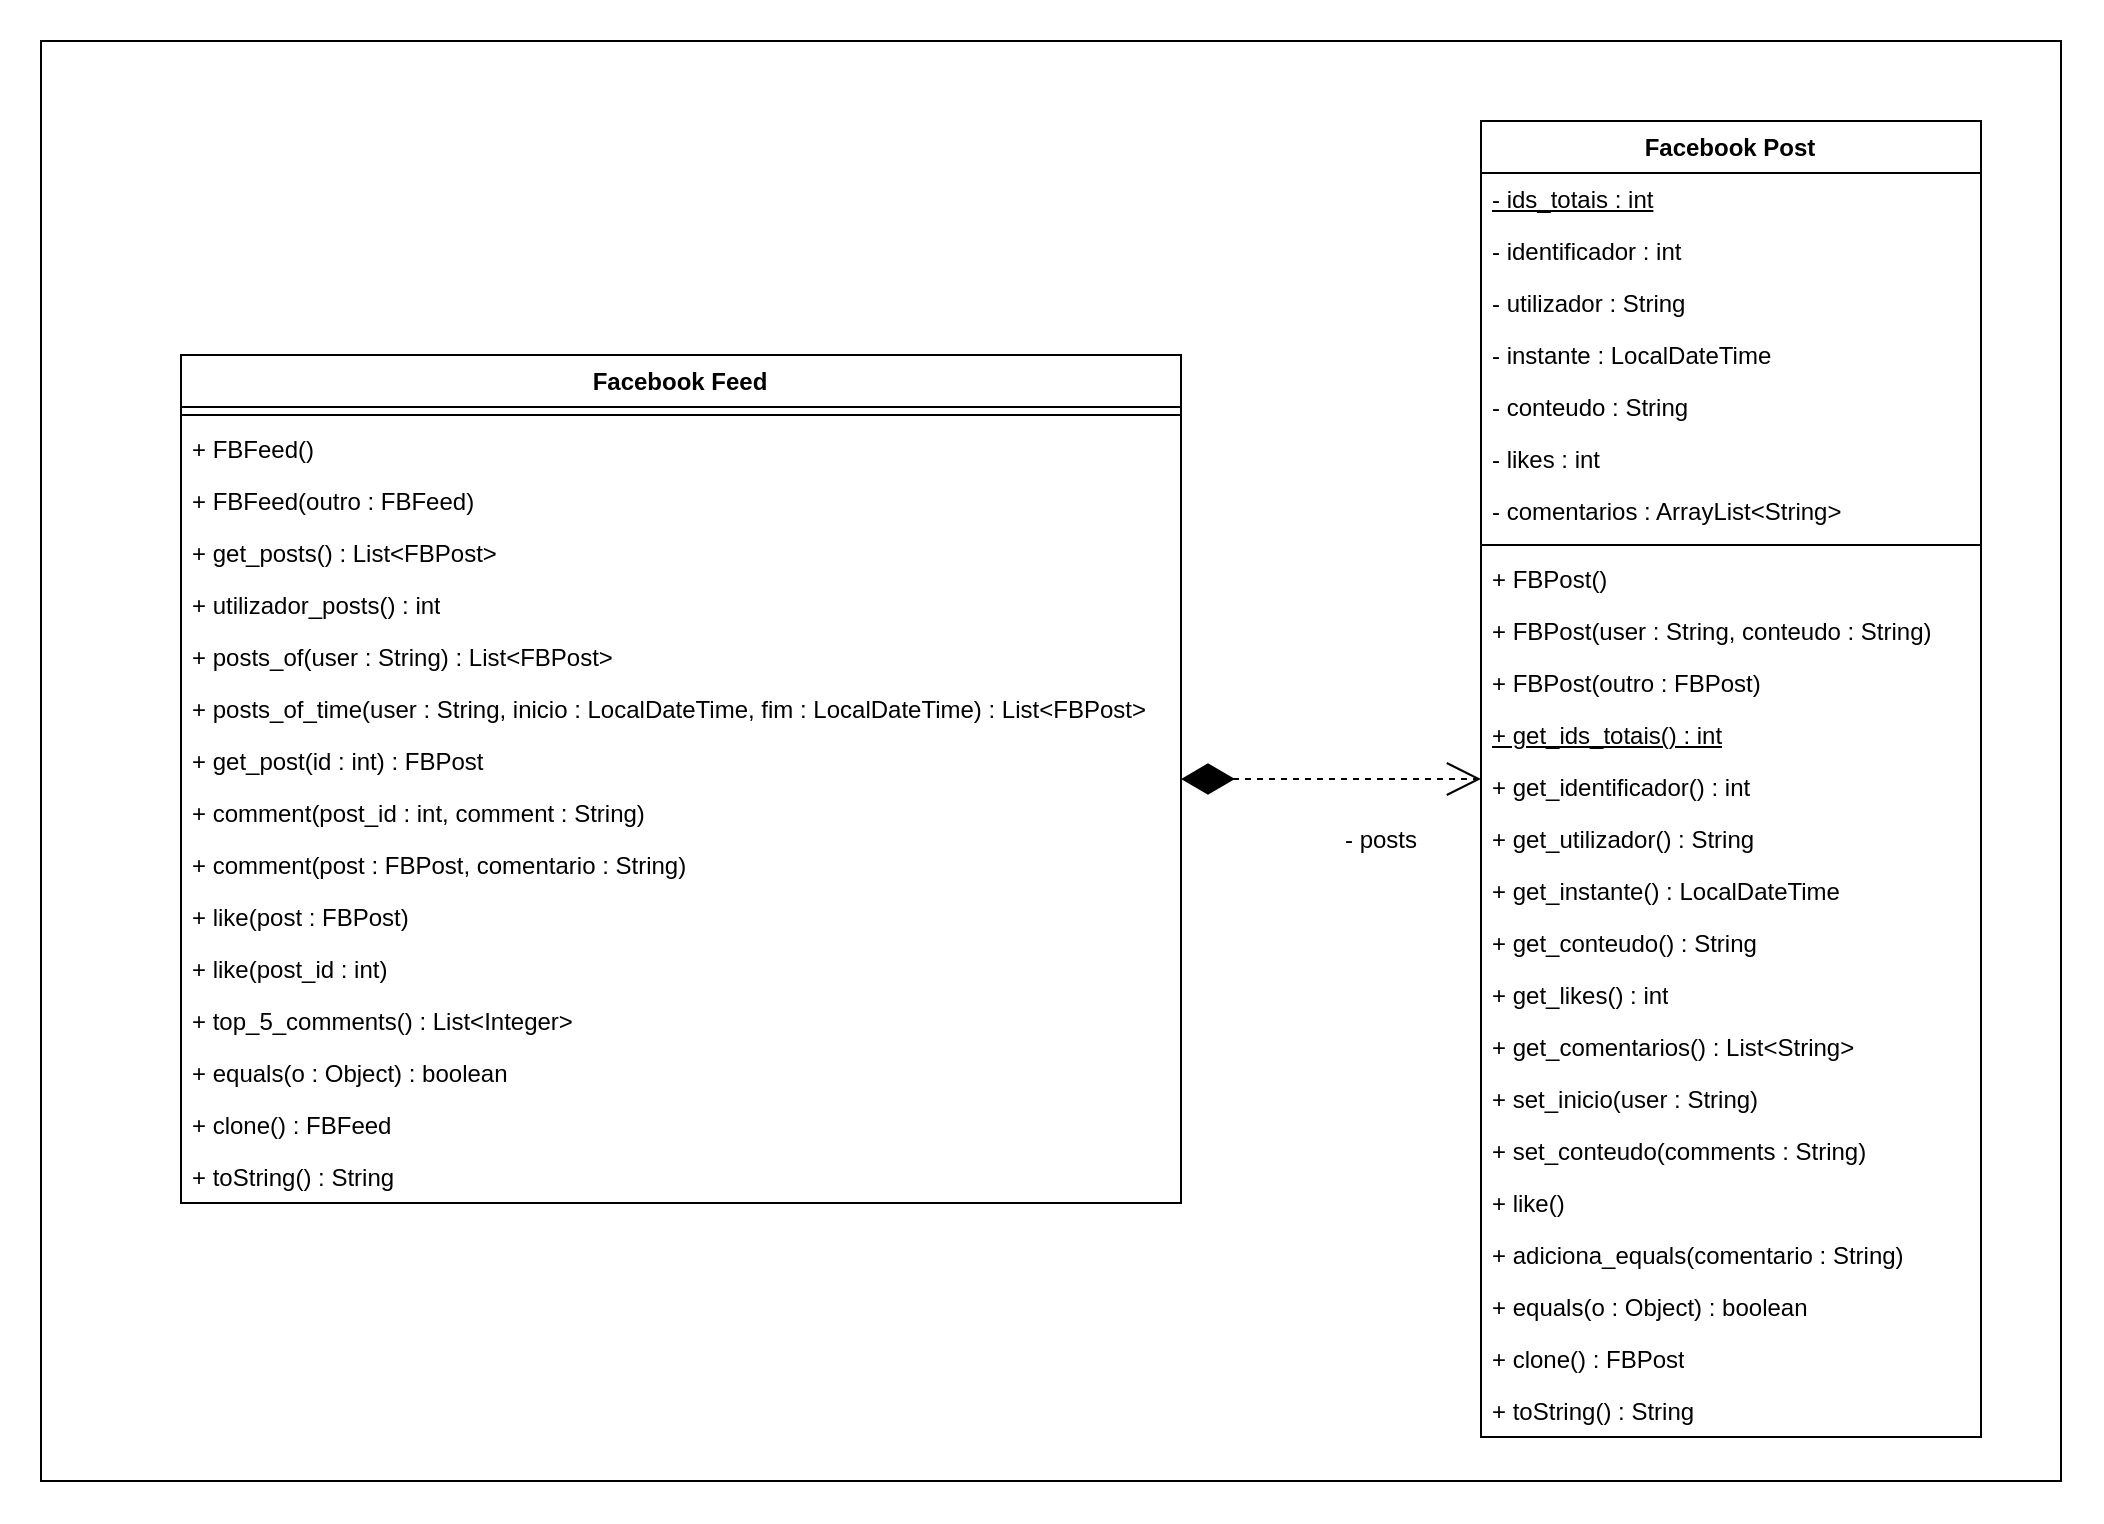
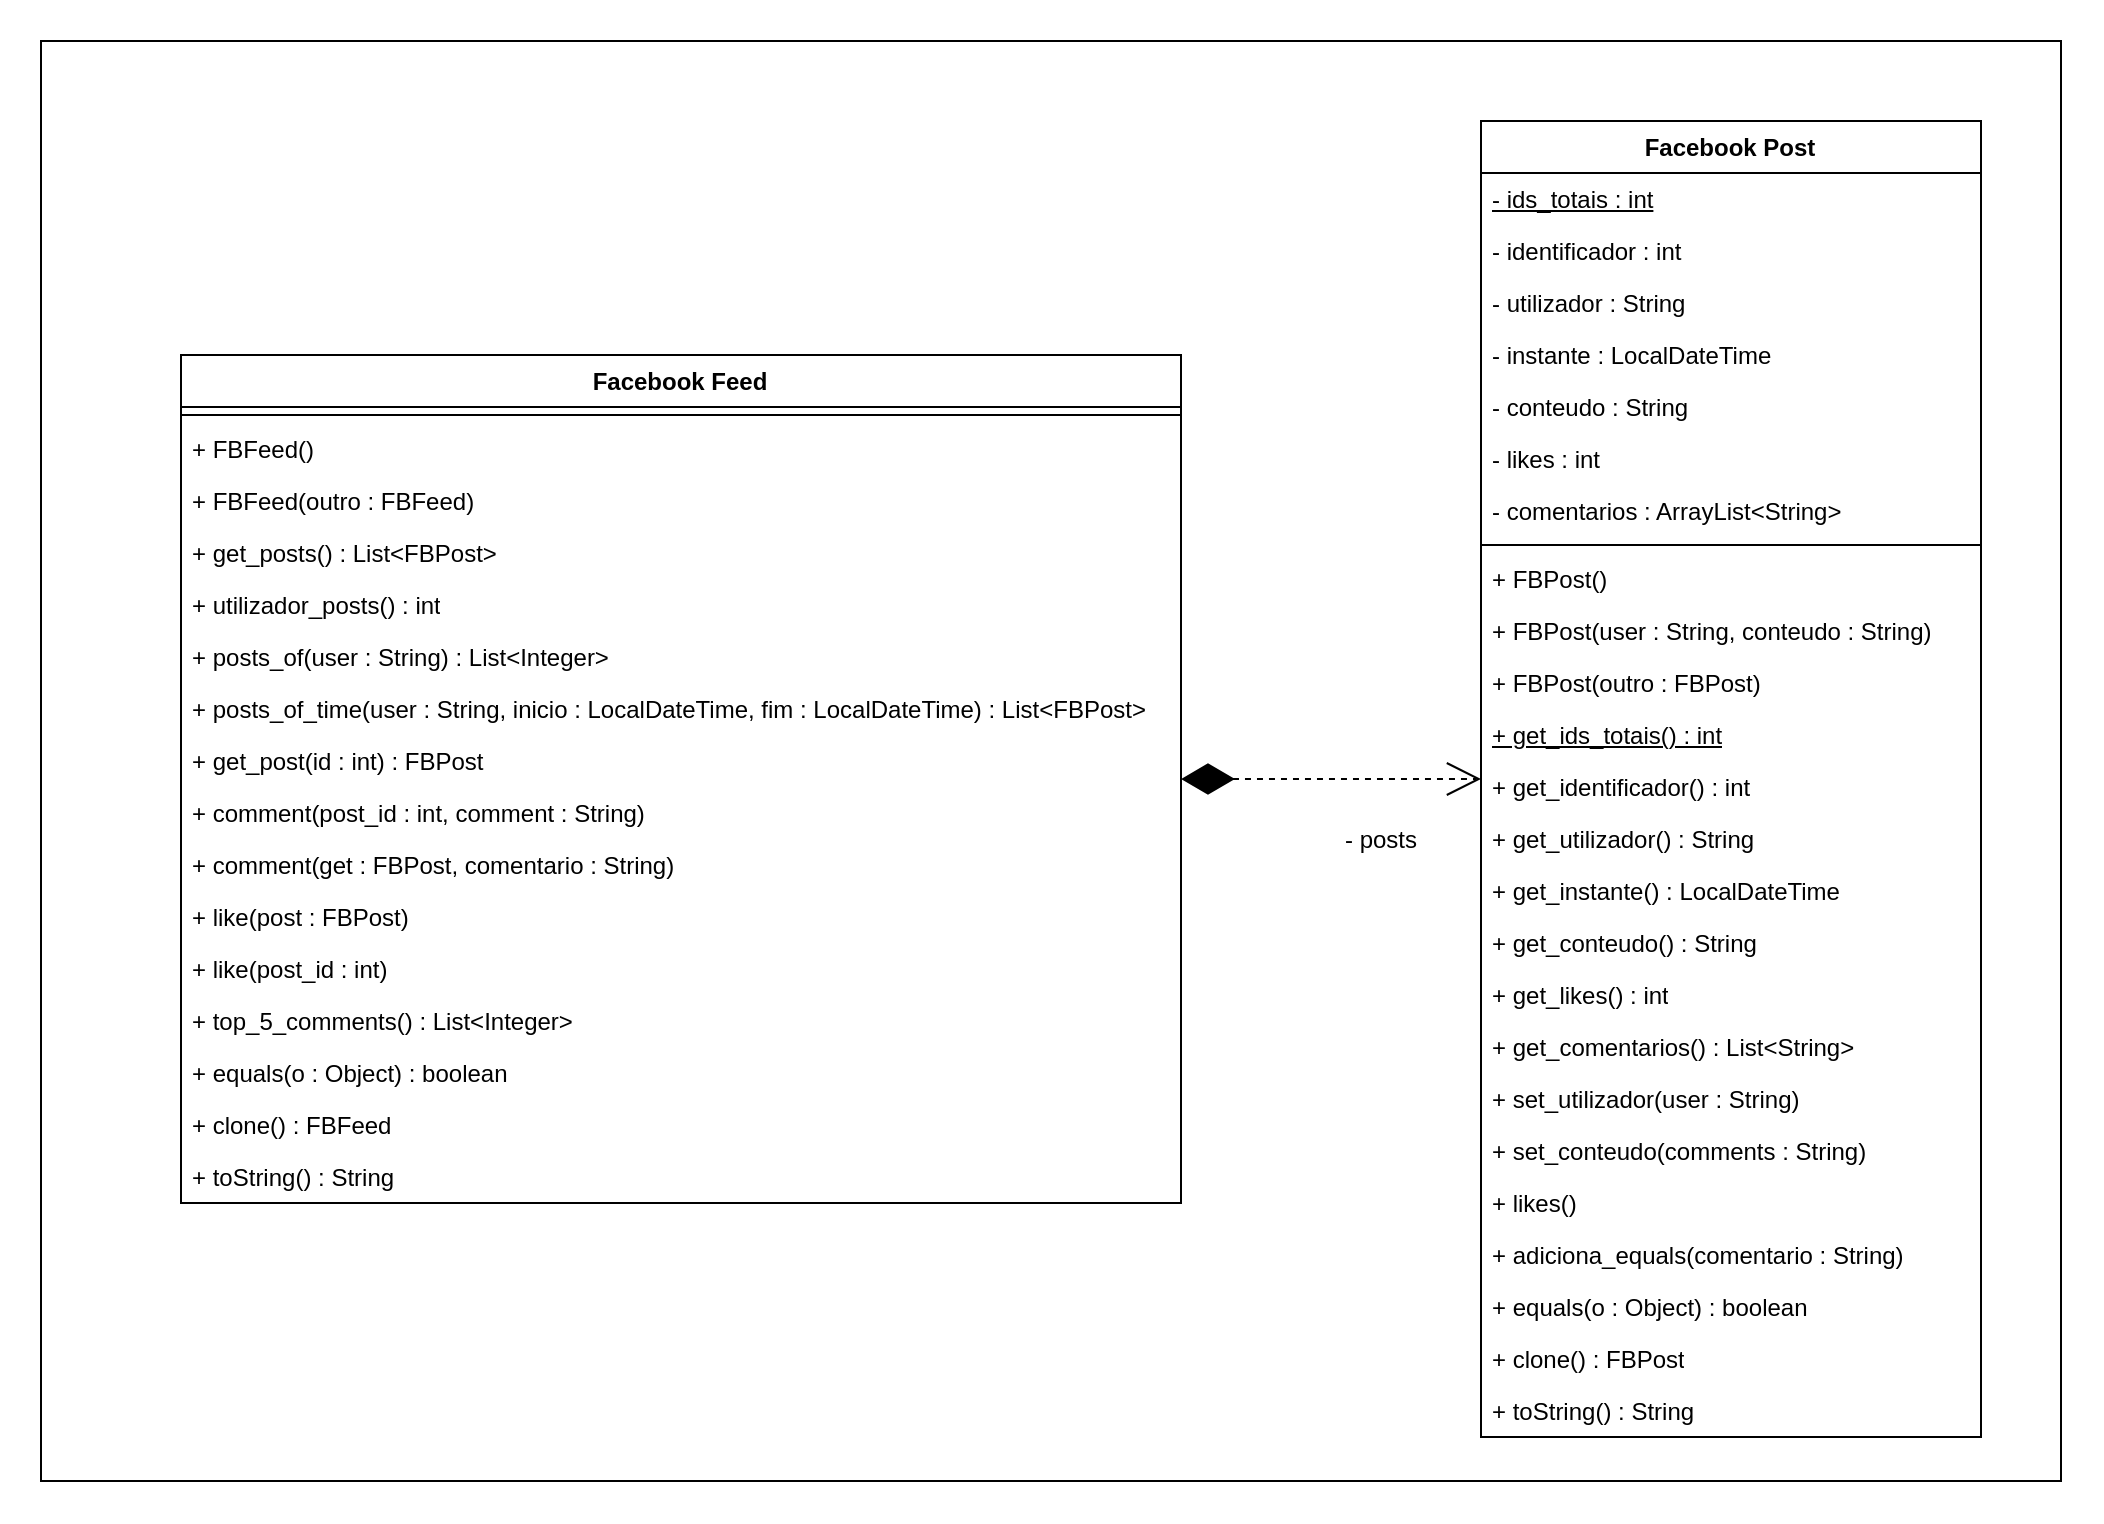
node "+ posts_of(user : String) : List<FBPost>": label "+ posts_of(user : String) : List<FBPost>" -> "+ posts_of(user : String) : List<Integer>"
node "+ comment(post : FBPost, comentario : String)": label "+ comment(post : FBPost, comentario : String)" -> "+ comment(get : FBPost, comentario : String)"
node "+ set_inicio(user : String)": label "+ set_inicio(user : String)" -> "+ set_utilizador(user : String)"
node "+ like()": label "+ like()" -> "+ likes()"
